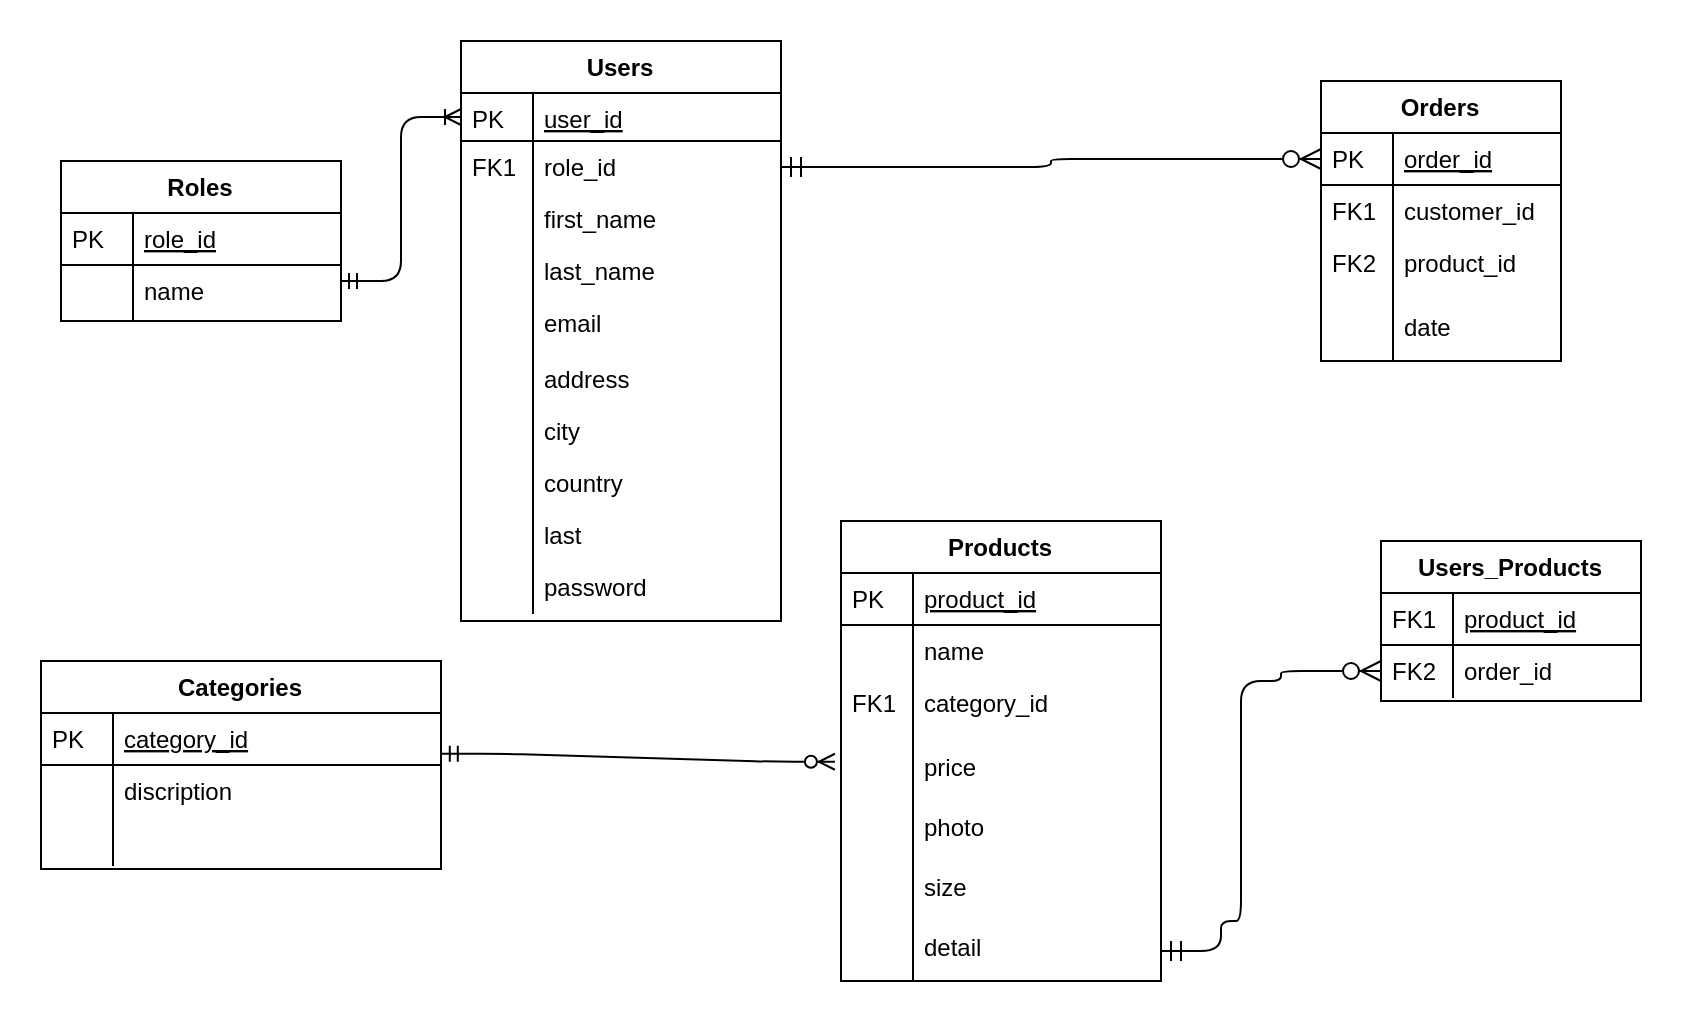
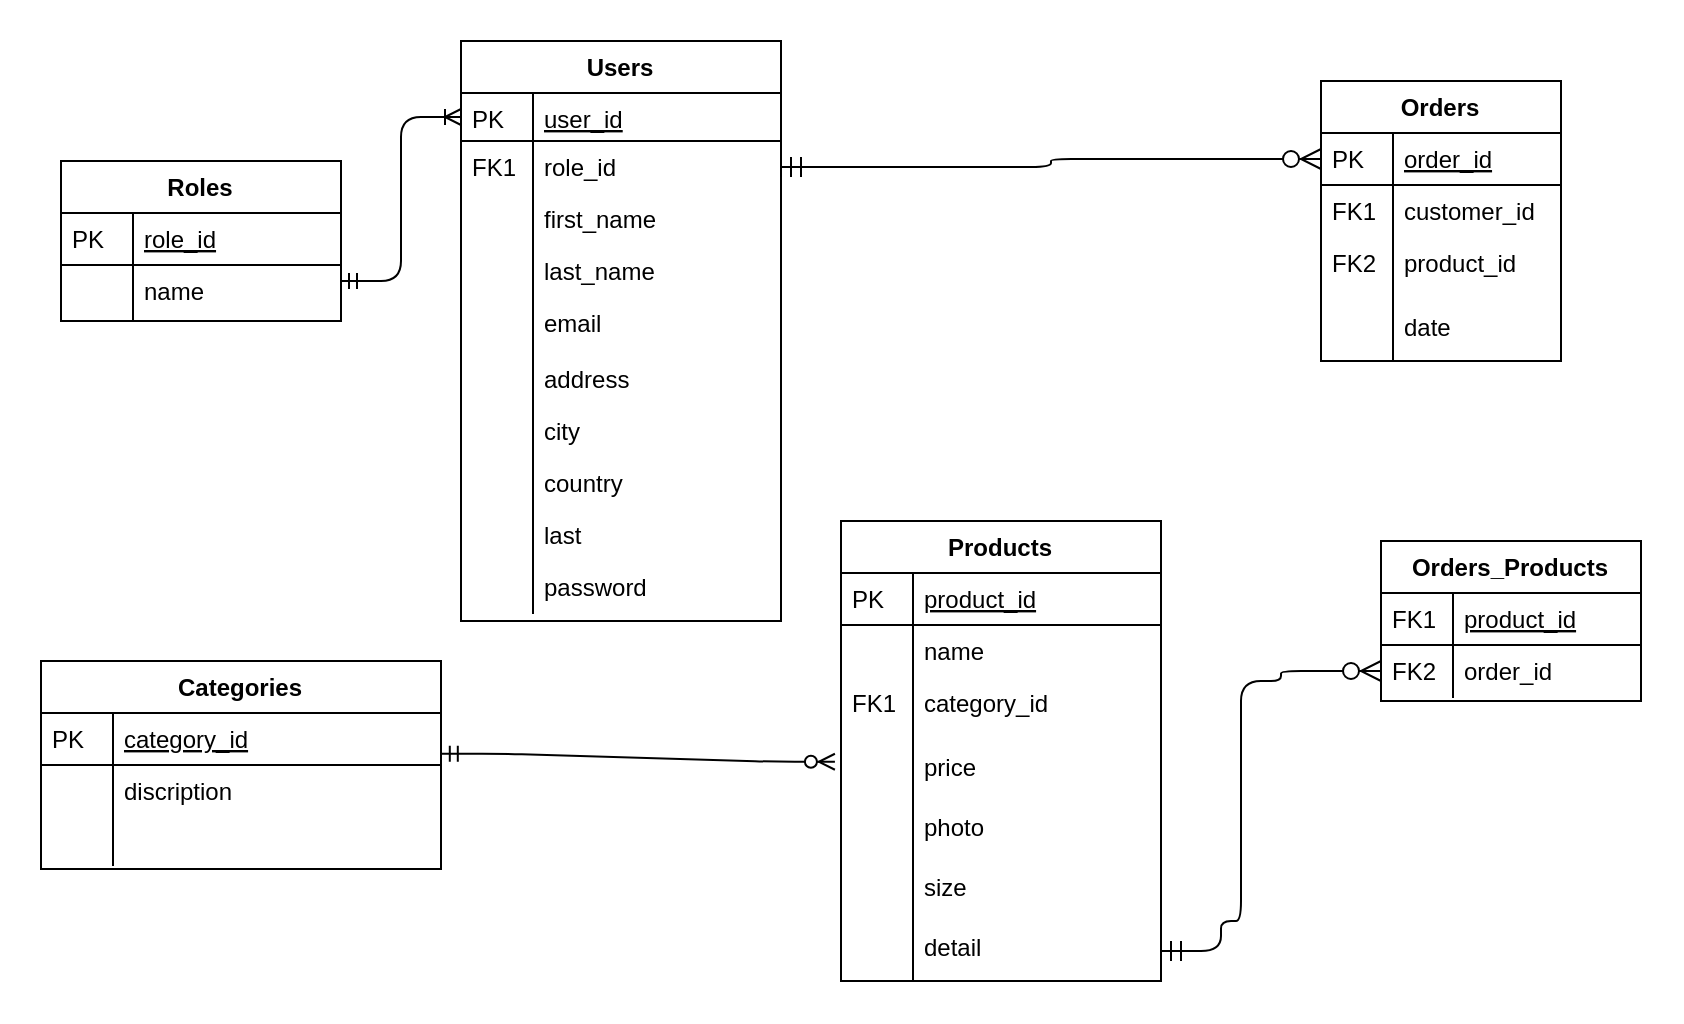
node "Users_Products": label "Users_Products" -> "Orders_Products"
